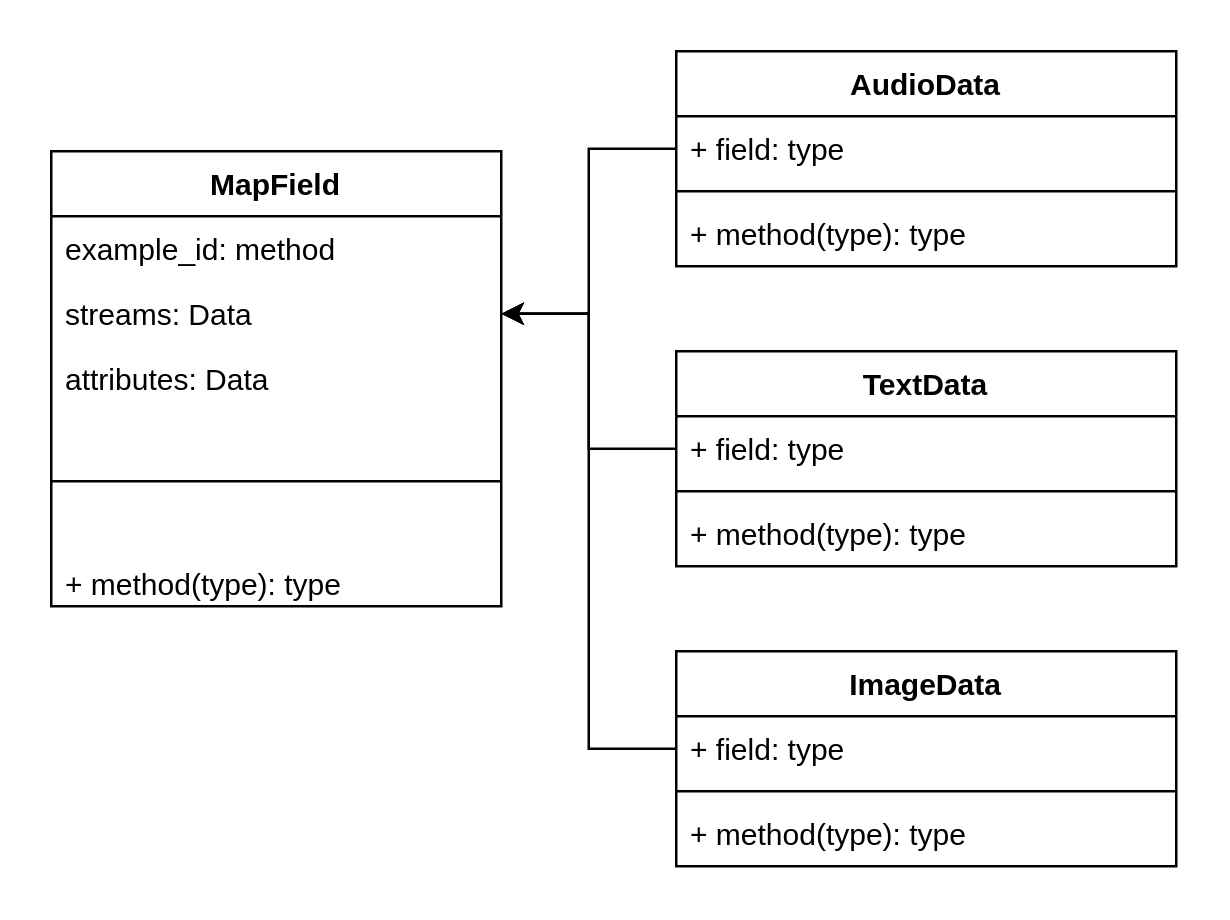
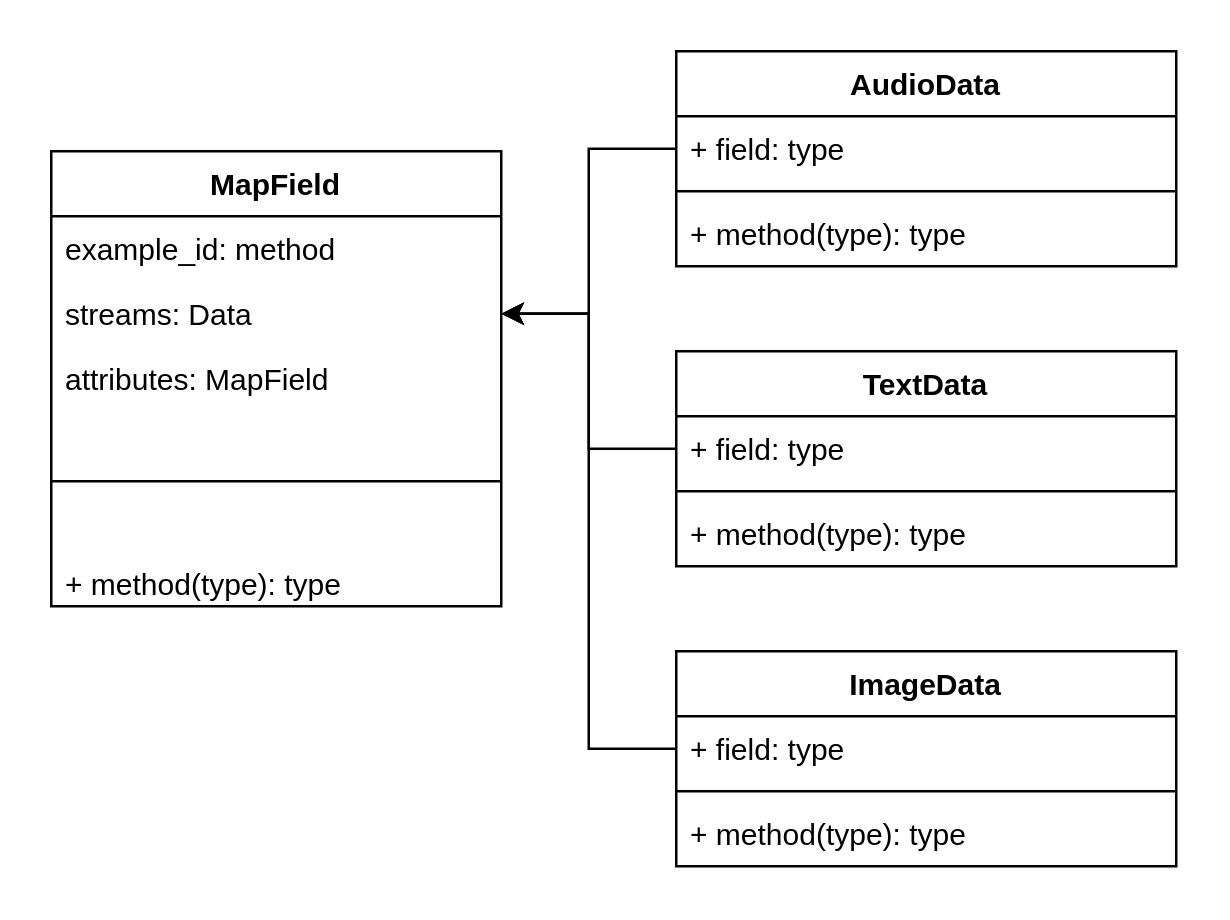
node "attributes: Data": label "attributes: Data" -> "attributes: MapField"
